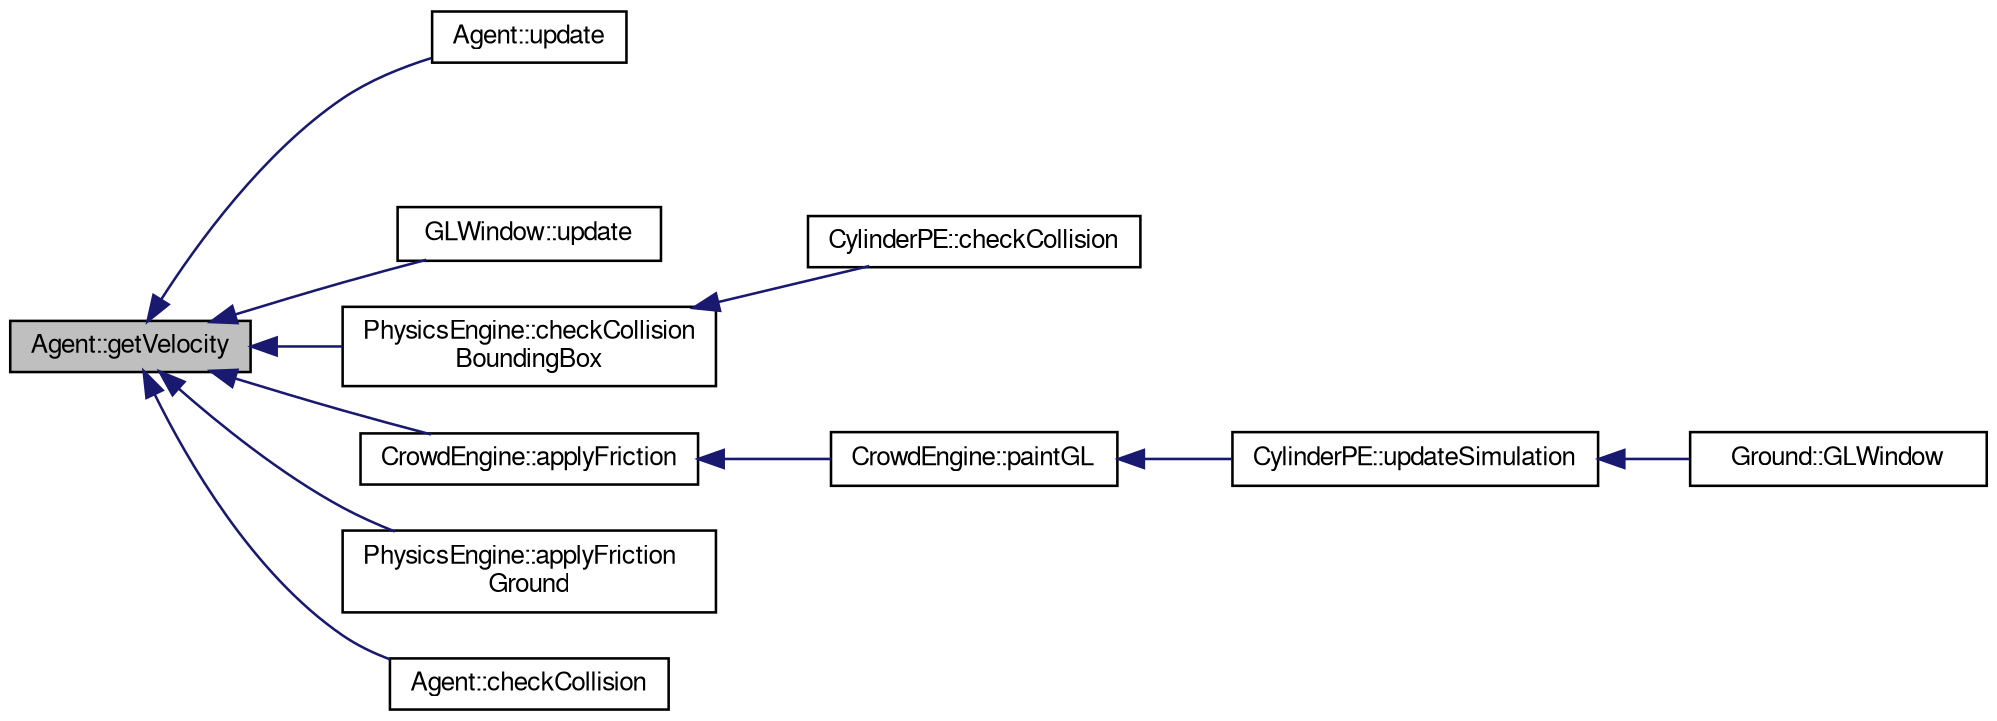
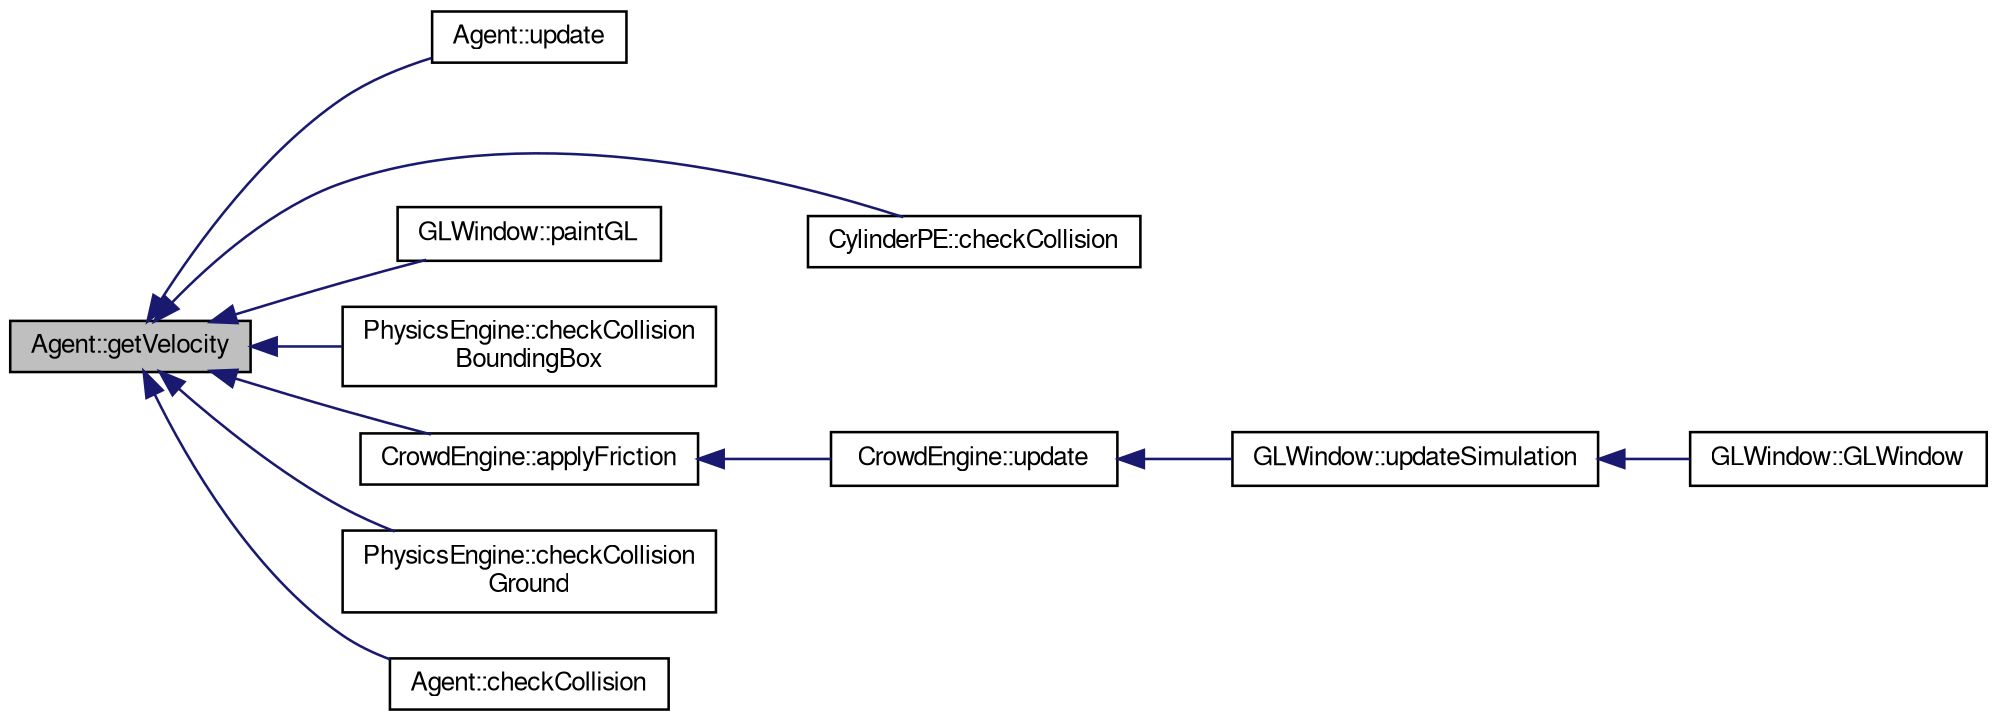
node "GLWindow::update": label "GLWindow::update" -> "GLWindow::paintGL"
edge "CylinderPE::checkCollision" -> "PhysicsEngine::checkCollision BoundingBox": now "CylinderPE::checkCollision" -> "Agent::getVelocity"
node "CrowdEngine::paintGL": label "CrowdEngine::paintGL" -> "CrowdEngine::update"
node "CylinderPE::updateSimulation": label "CylinderPE::updateSimulation" -> "GLWindow::updateSimulation"
node "Ground::GLWindow": label "Ground::GLWindow" -> "GLWindow::GLWindow"
node "PhysicsEngine::applyFriction Ground": label "PhysicsEngine::applyFriction Ground" -> "PhysicsEngine::checkCollision Ground"
